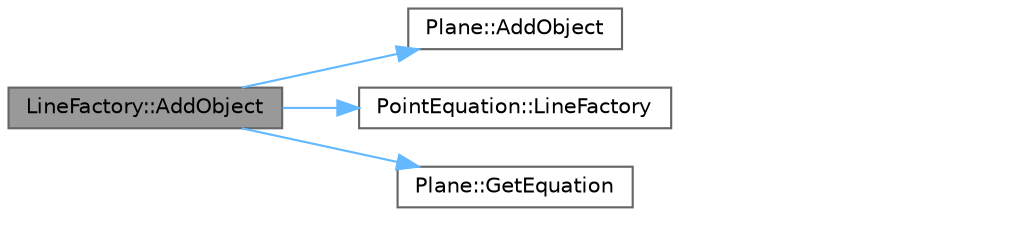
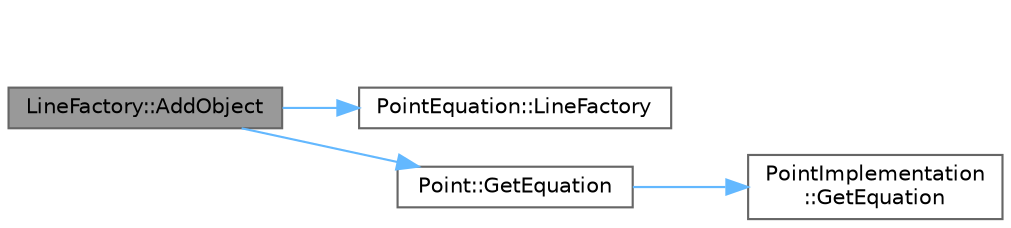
node "Plane::AddObject": removed
node "Plane::GetEquation": label "Plane::GetEquation" -> "Point::GetEquation"
node "PointImplementation ::GetEquation": added
